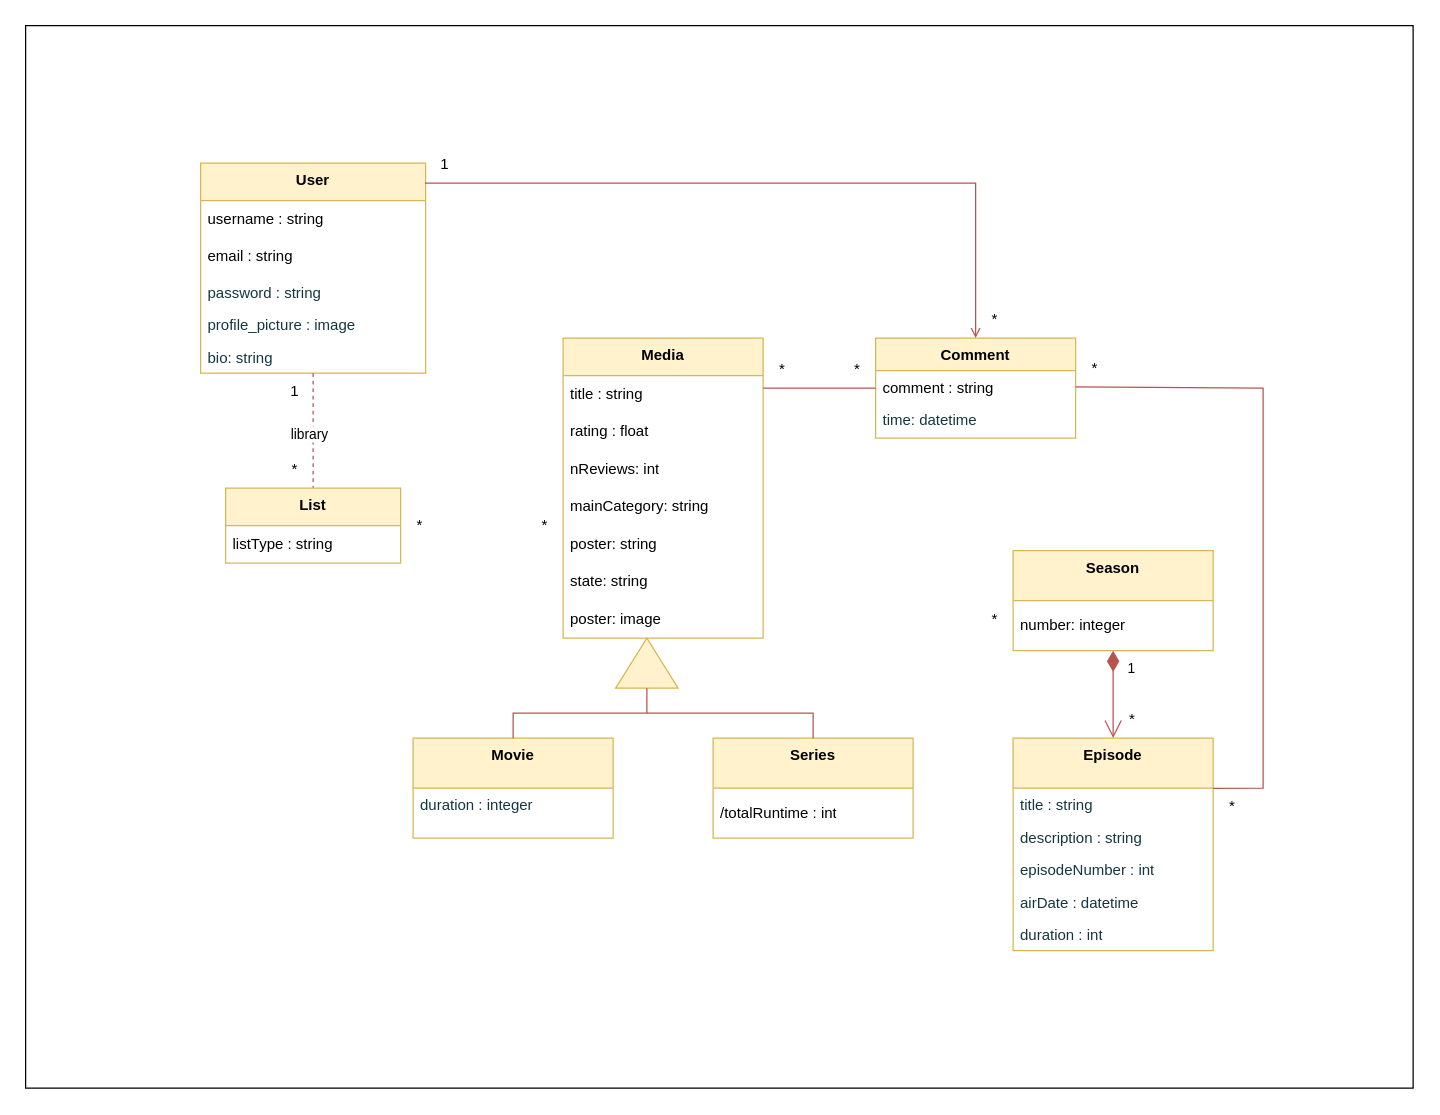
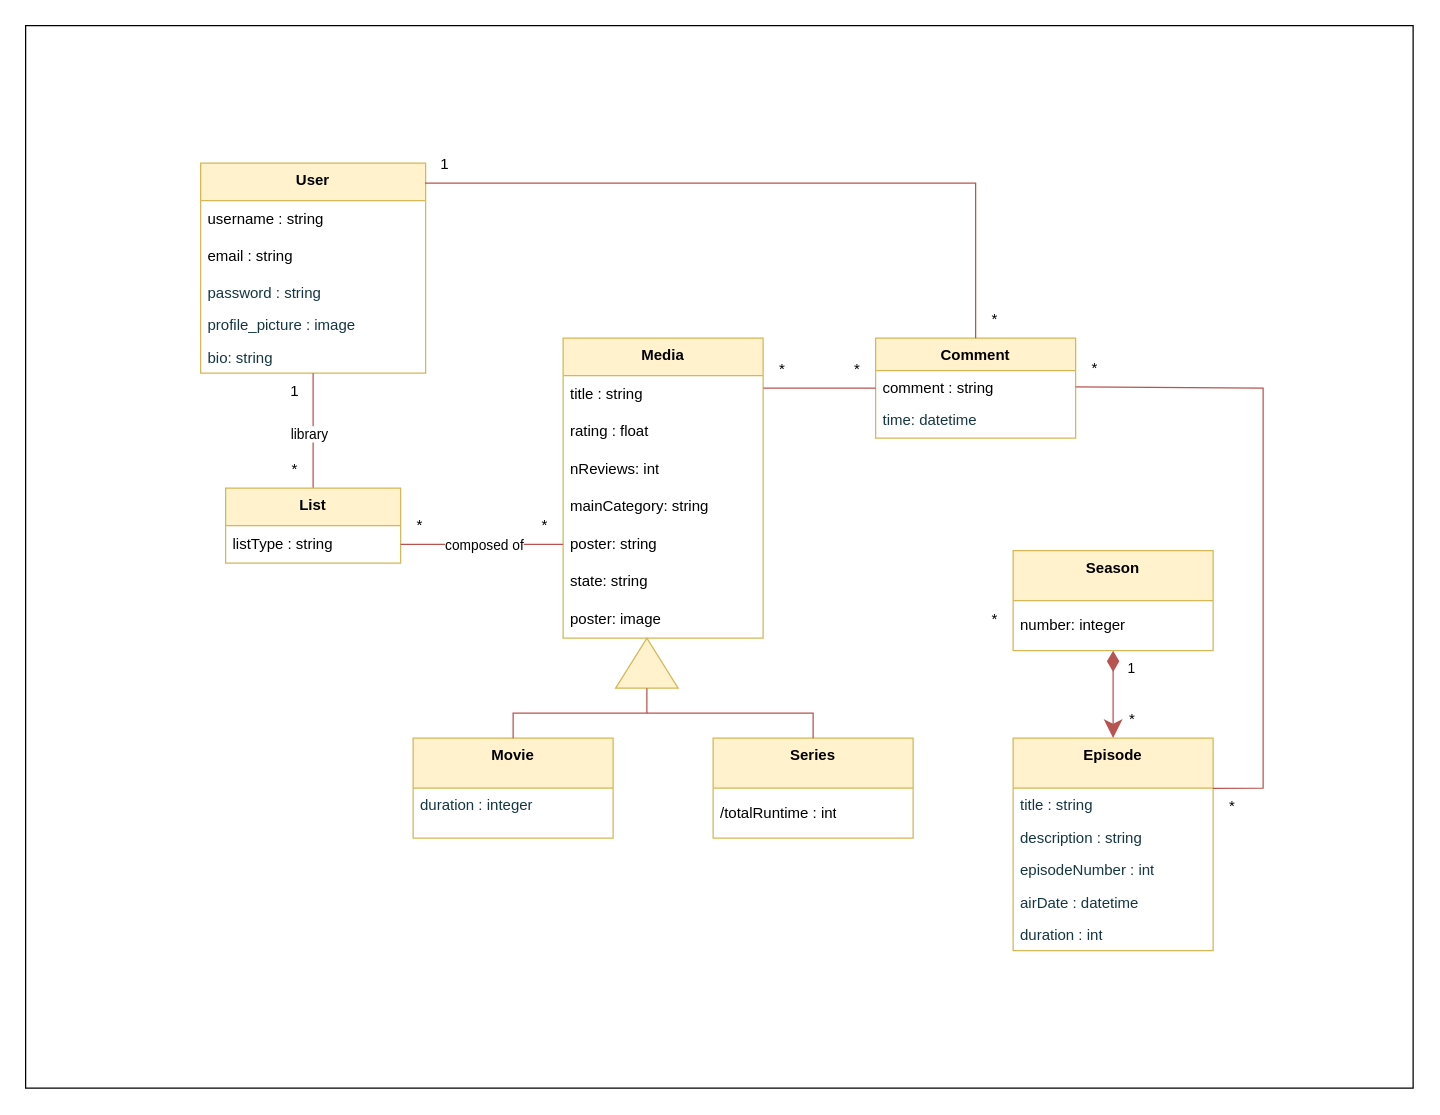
edge "User" -> "Comment": arrowhead open -> none
edge "User" -- "List": style dashed -> solid
edge "listType : string" -- "poster: string": added, label "composed of"
edge "number: integer" -- "Episode": arrowhead open -> classic
